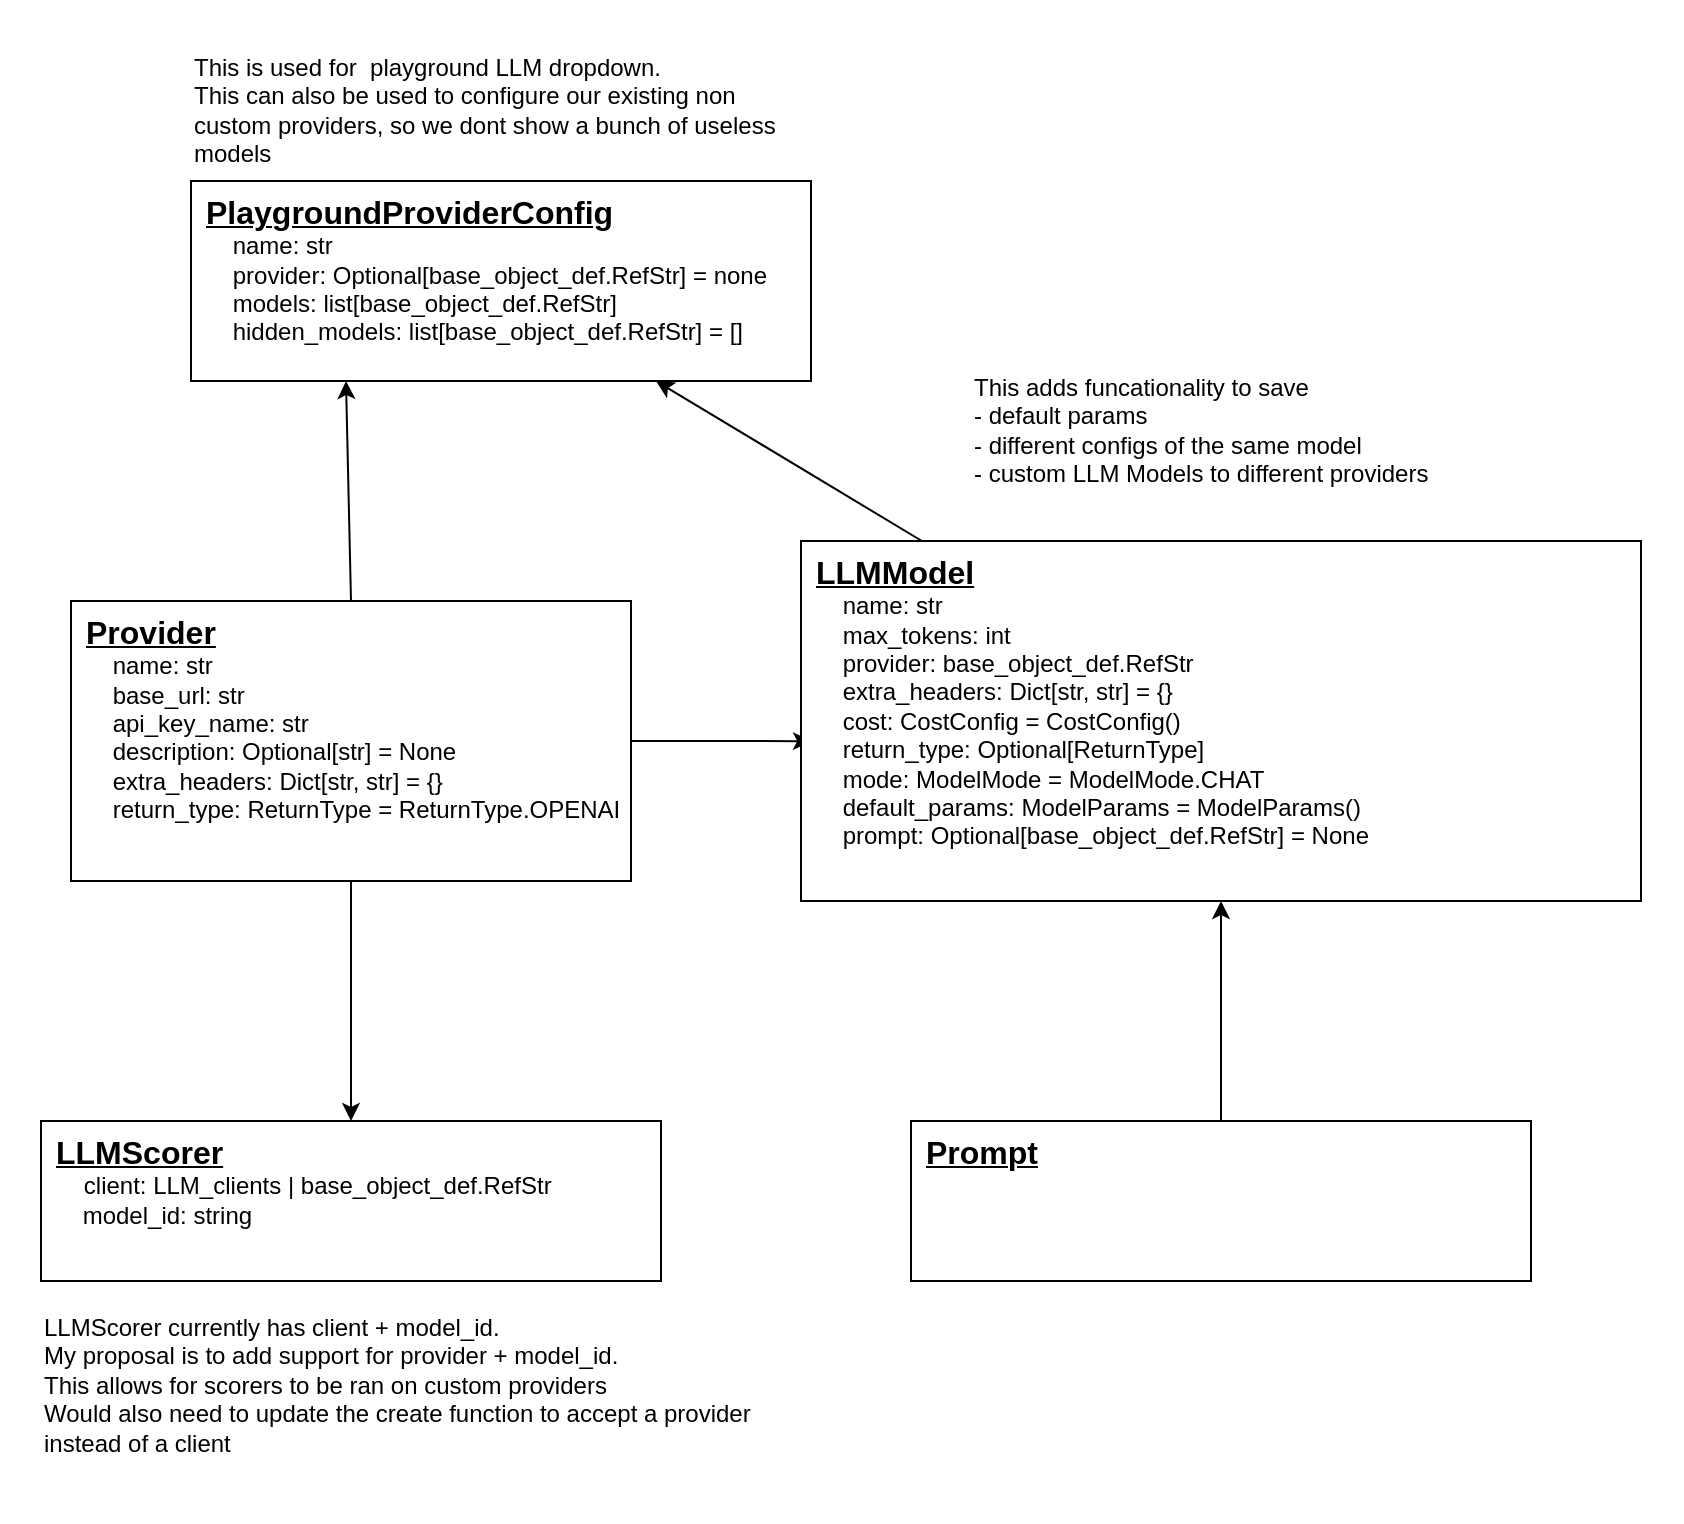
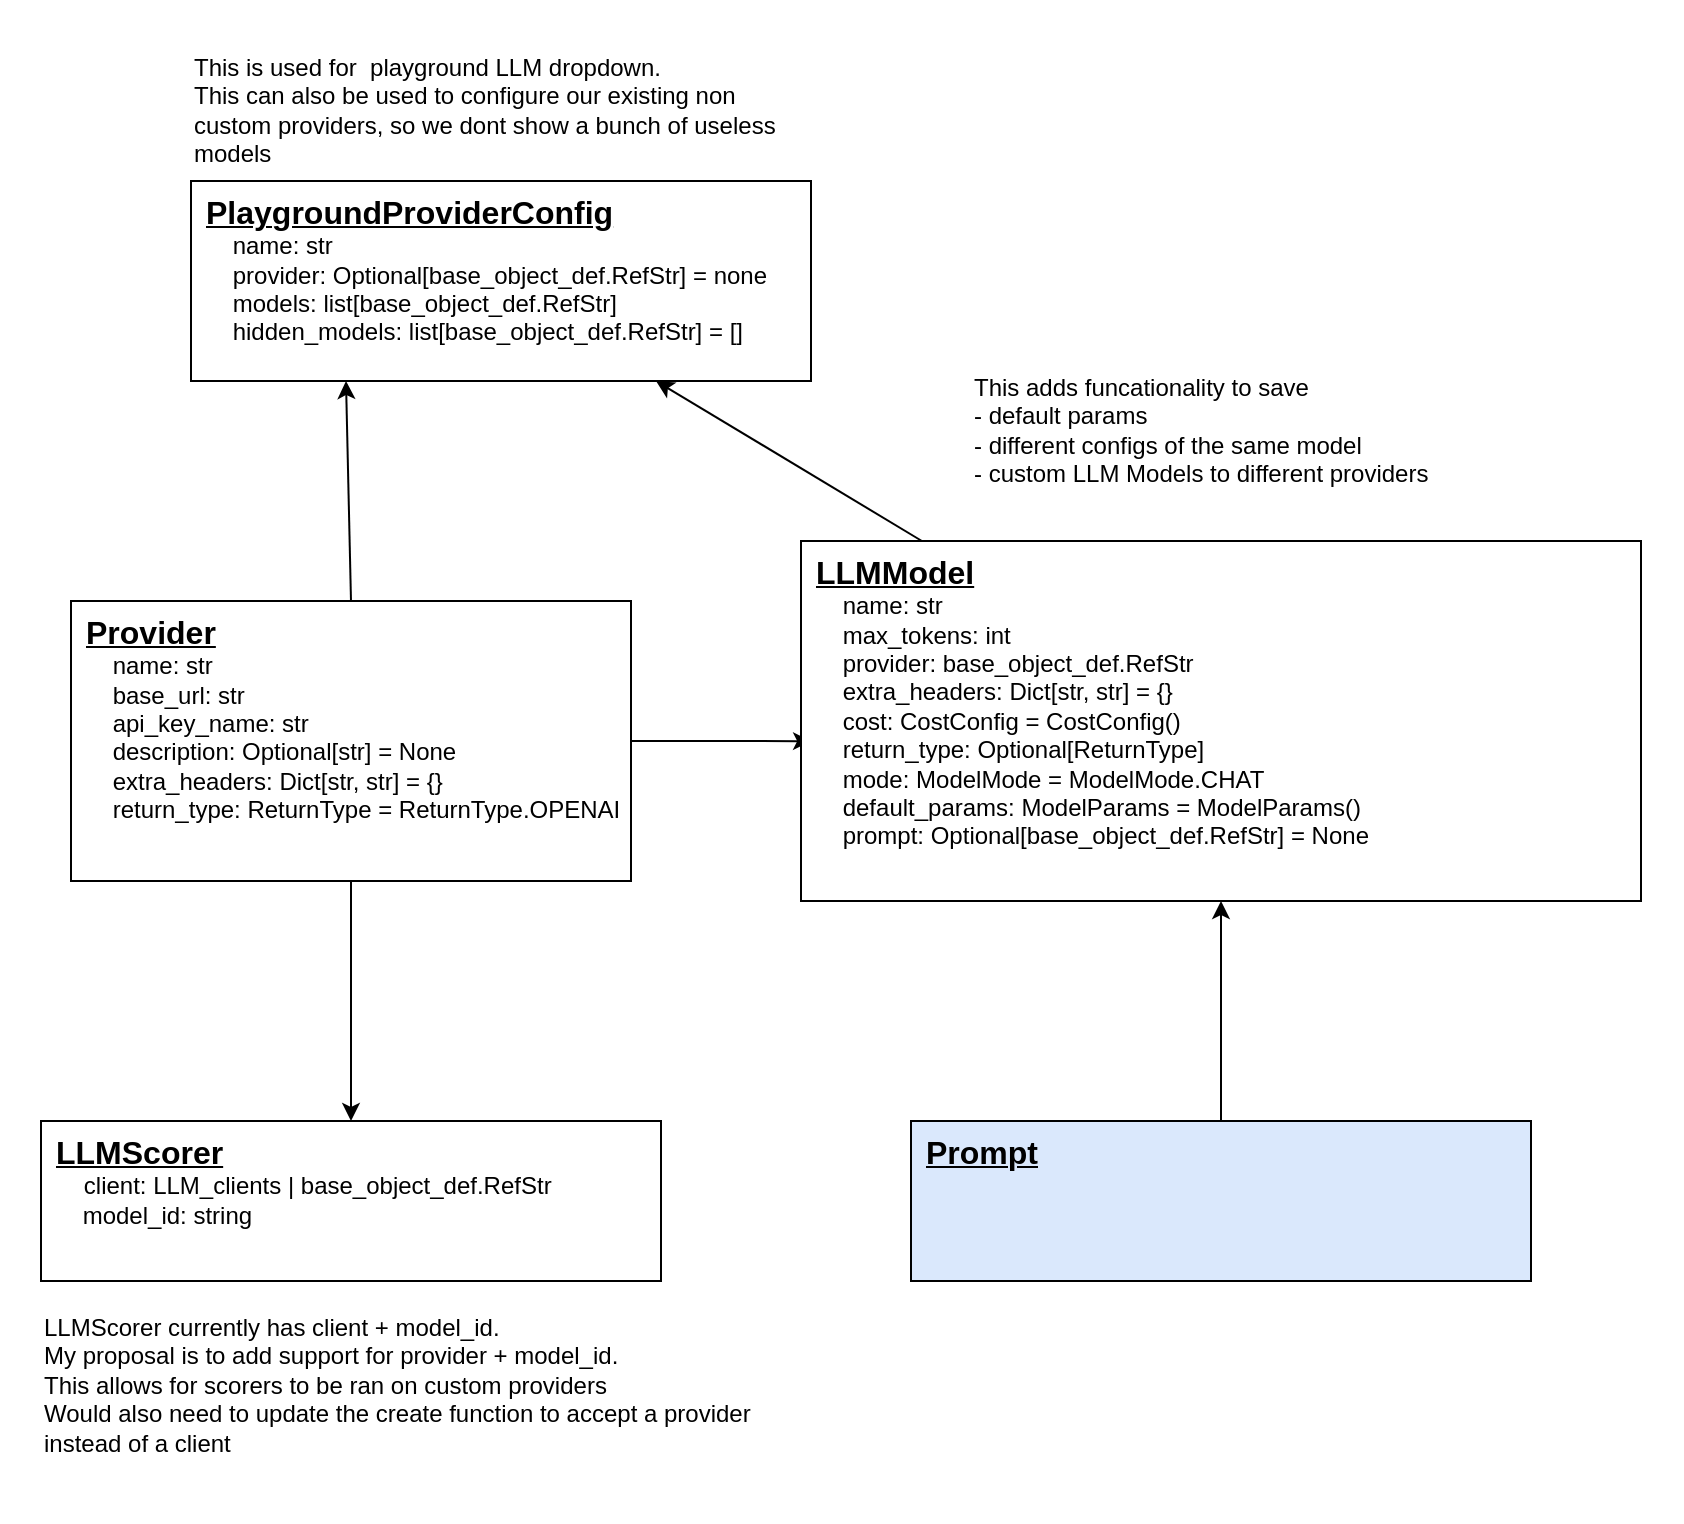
node "Prompt": fillcolor #ffffff -> #dae8fc
